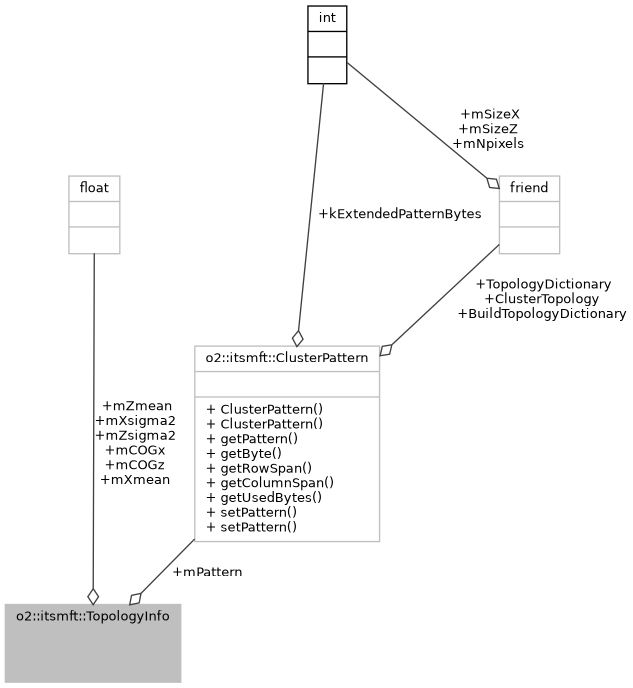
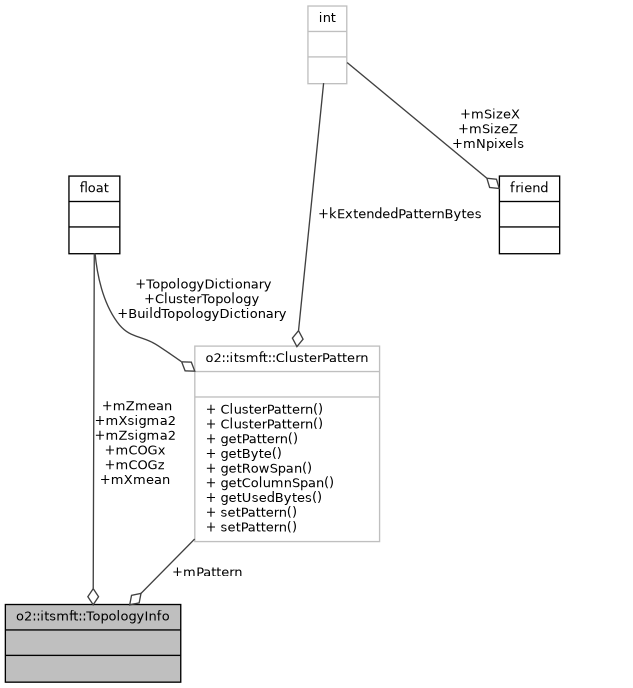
node "int": color black -> grey75
node "float": color grey75 -> black
node "friend": color grey75 -> black
edge "friend" -> "o2::itsmft::ClusterPattern": now "float" -> "o2::itsmft::ClusterPattern"
node "o2::itsmft::TopologyInfo": color grey75 -> black
